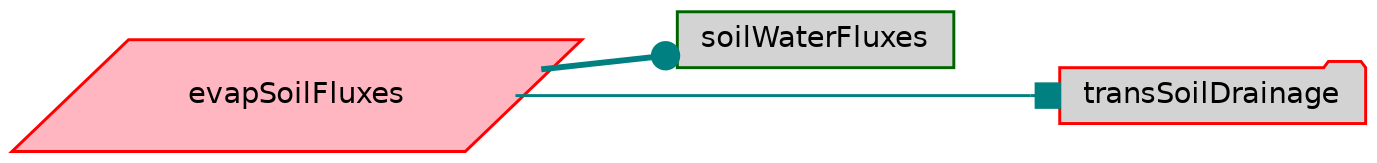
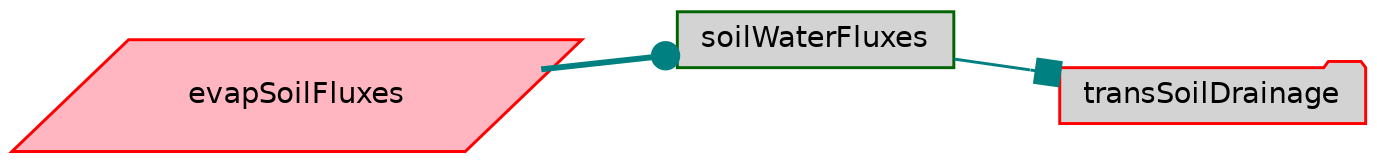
edge "evapSoilFluxes" -> "transSoilDrainage": now "soilWaterFluxes" -> "transSoilDrainage"
